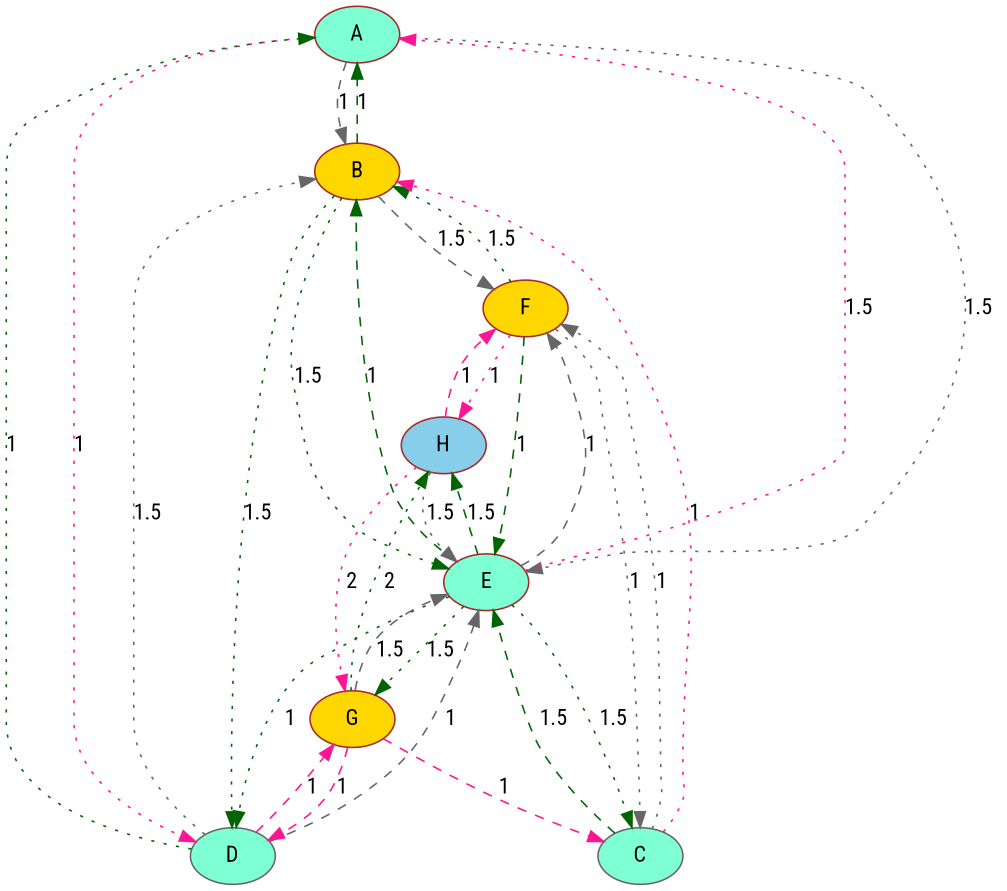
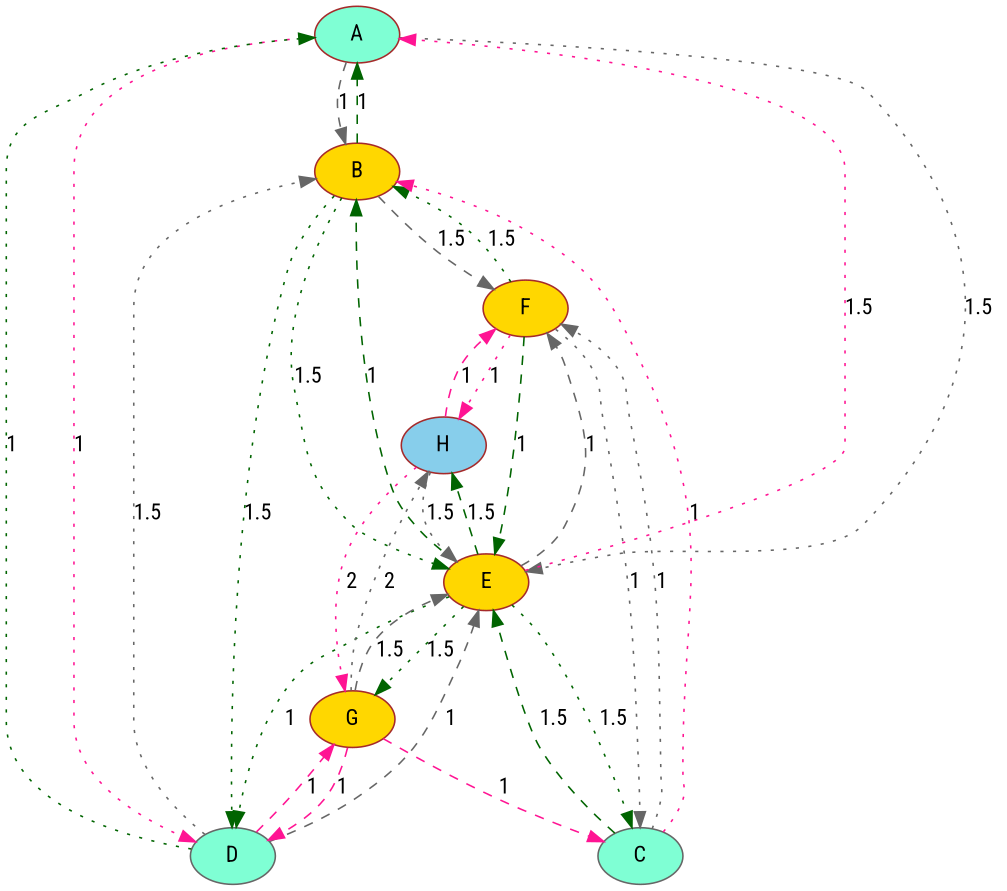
node "E": fillcolor aquamarine -> gold
edge "G" -> "H": color darkgreen -> gray40
